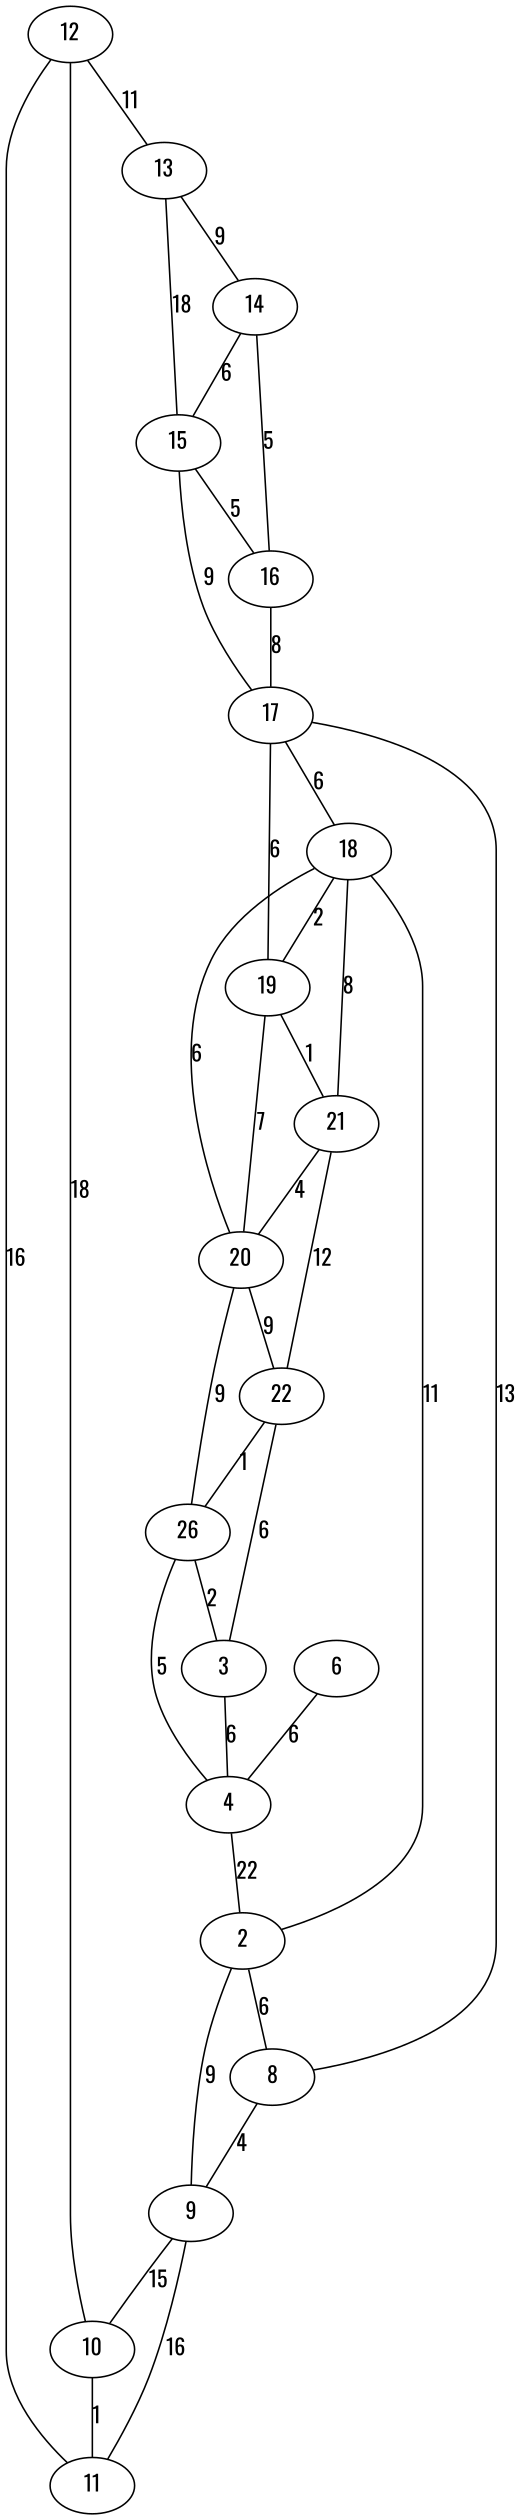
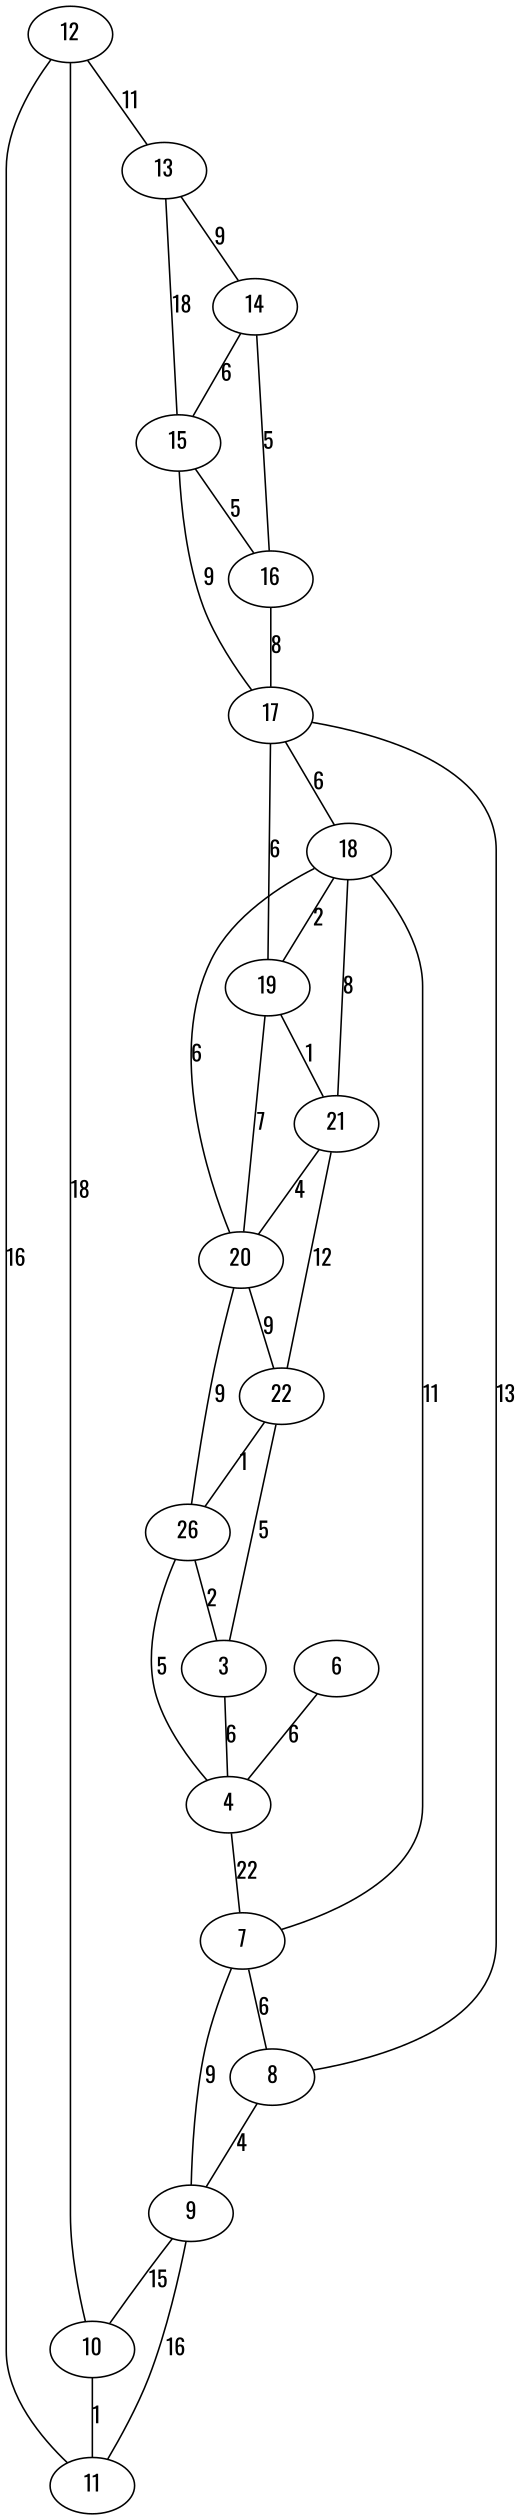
edge "22" -- "3": label "6" -> "5"
node "2": label "2" -> "7"
